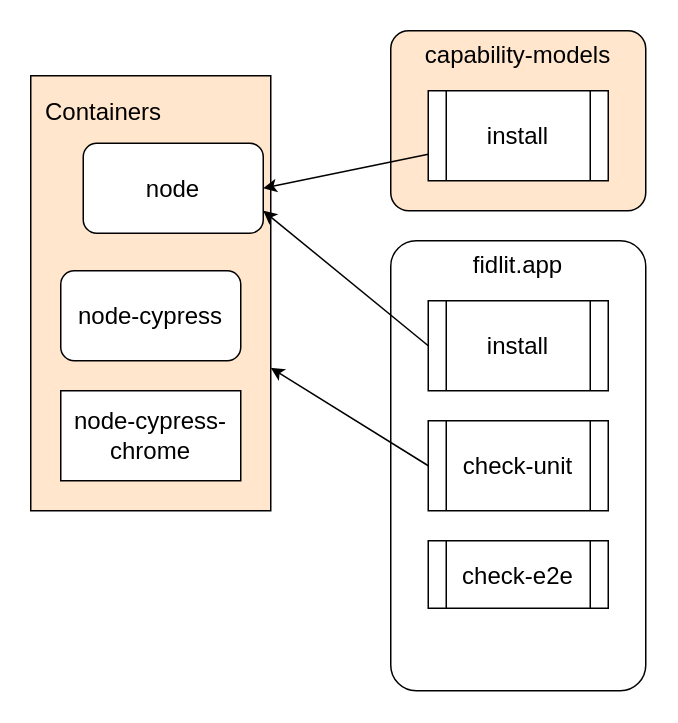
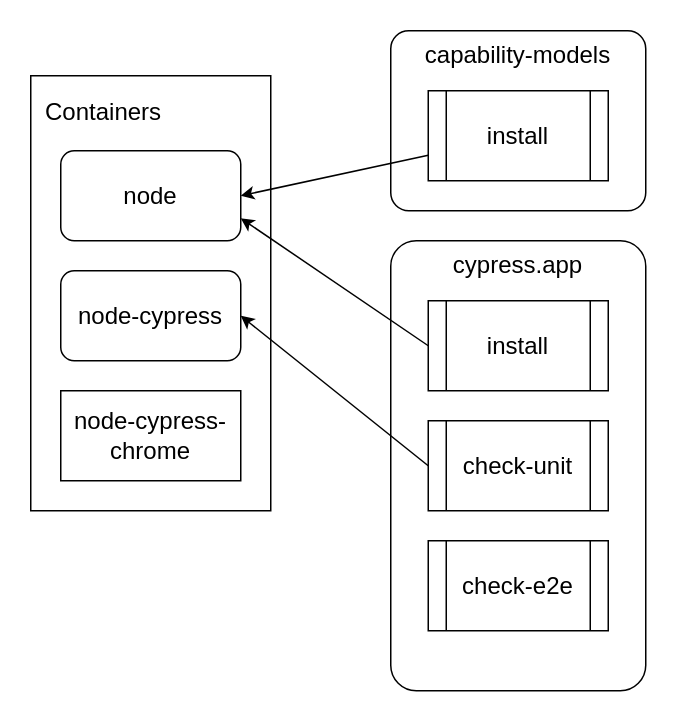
node "capability-models": fillcolor #ffe6cc -> #ffffff
node "Containers": fillcolor #ffe6cc -> #ffffff
node "node": moved (173, 188) -> (151, 196)
node "fidlit.app": label "fidlit.app" -> "cypress.app"
edge "check-unit" -> "Containers": now "check-unit" -> "node-cypress"
node "check-e2e": size 180x68 -> 180x90
